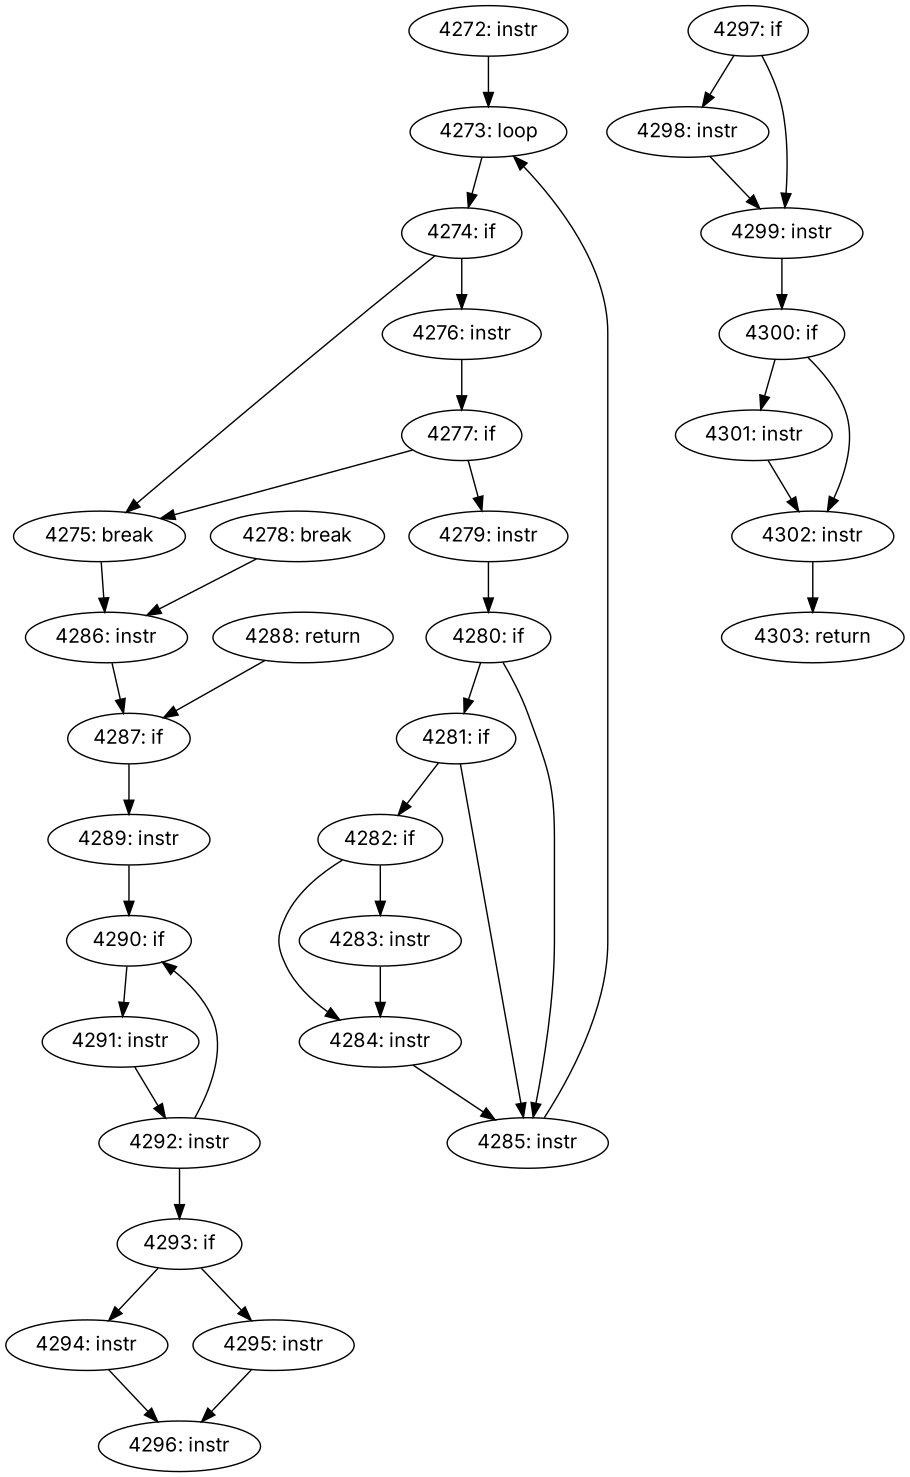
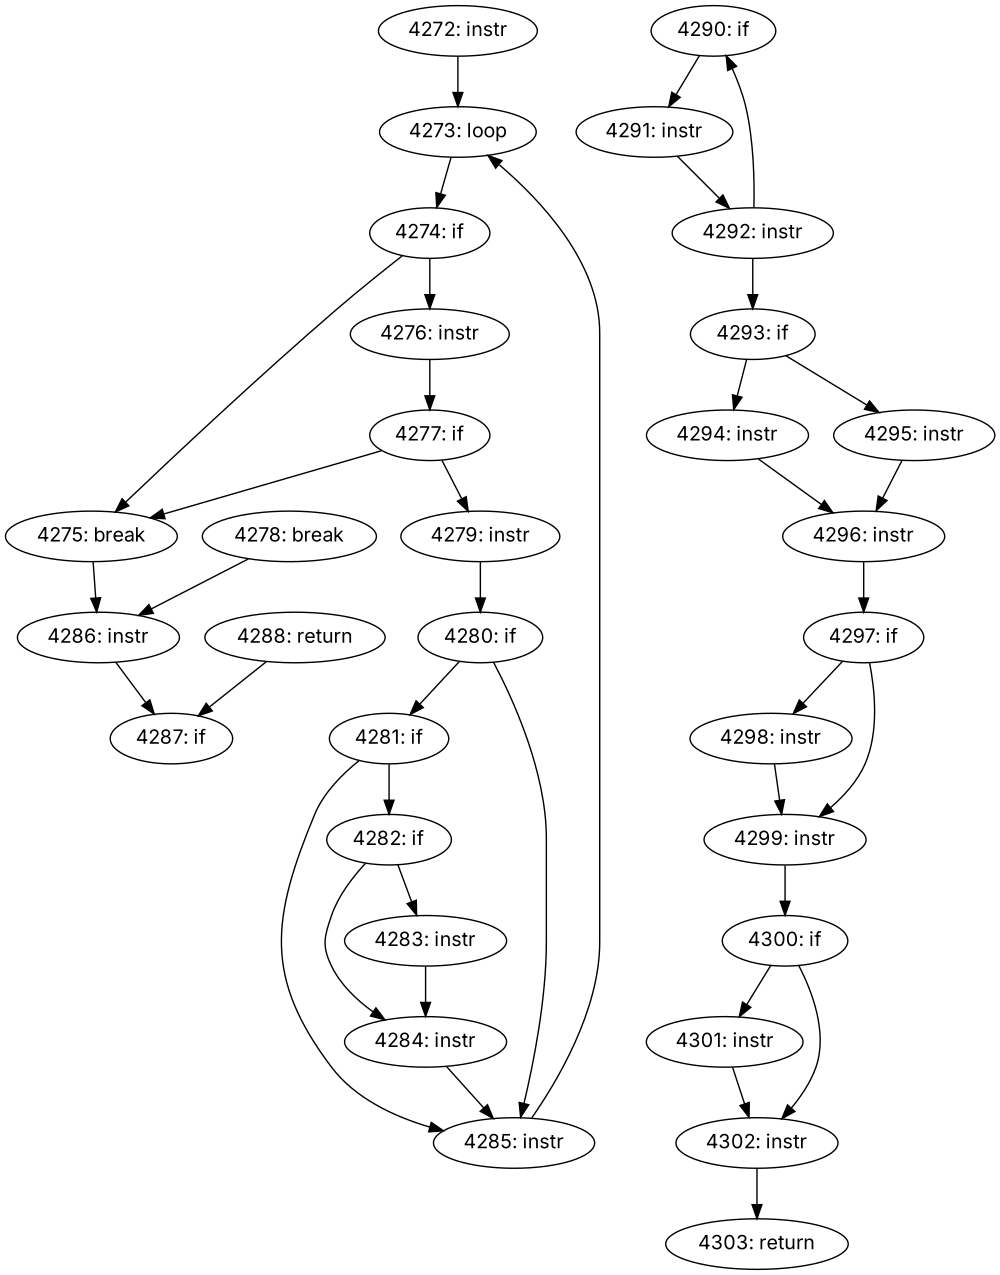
edge "4296: instr" -> "4297: if": added
node "4289: instr": removed
